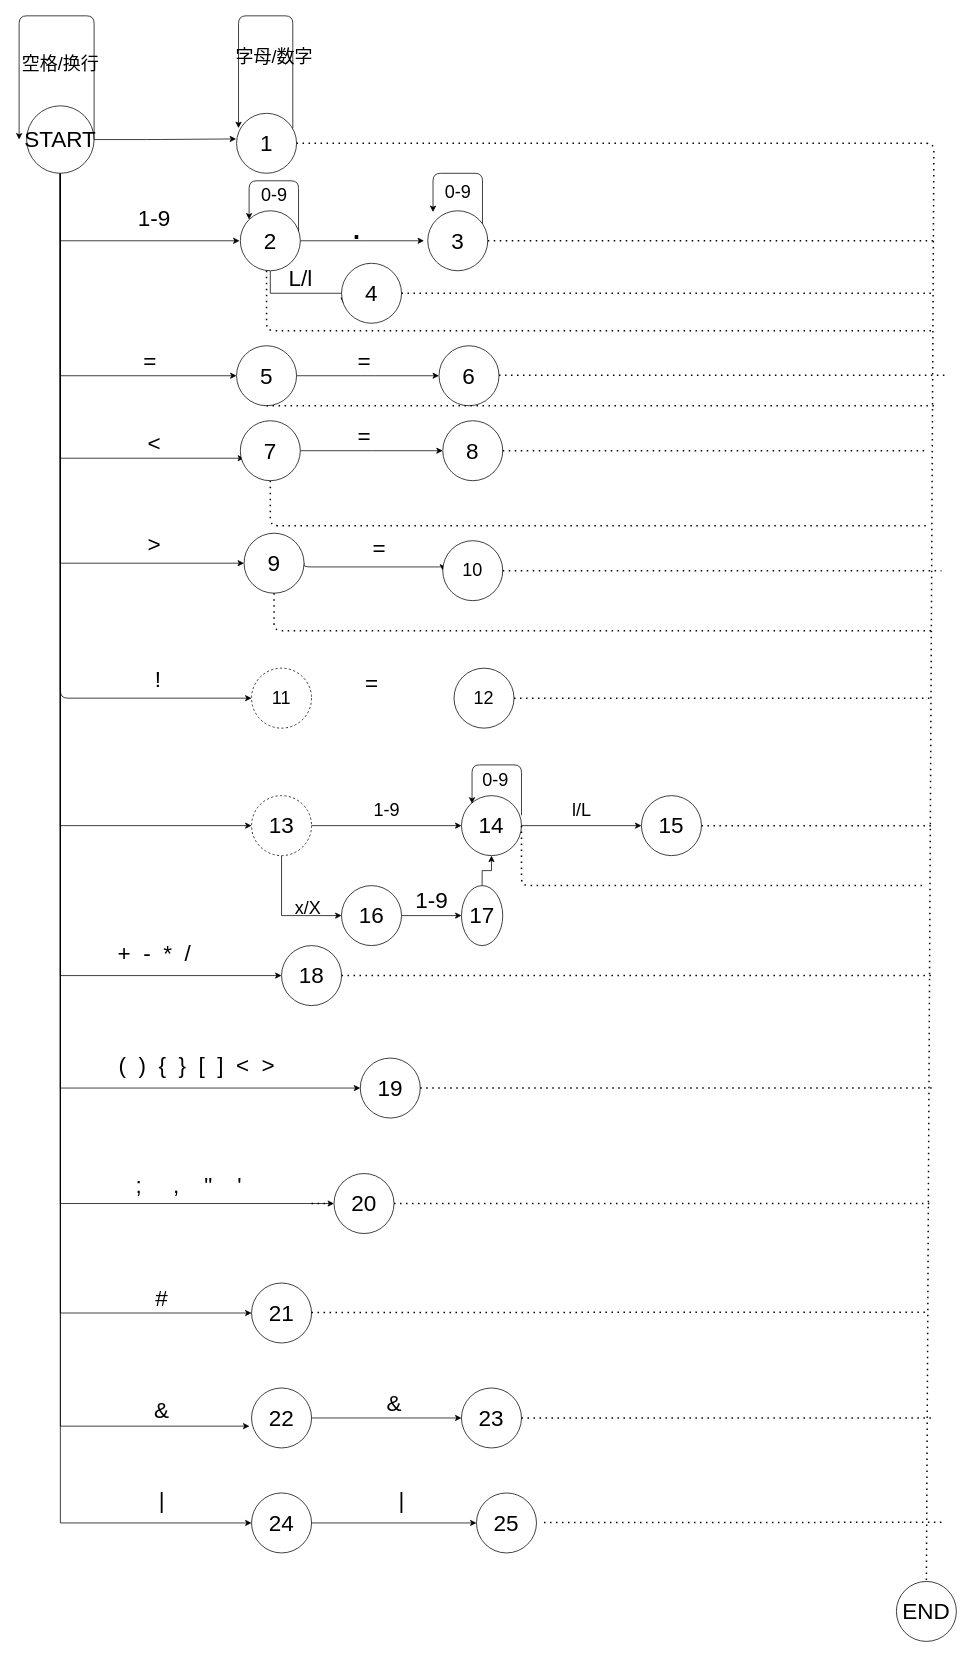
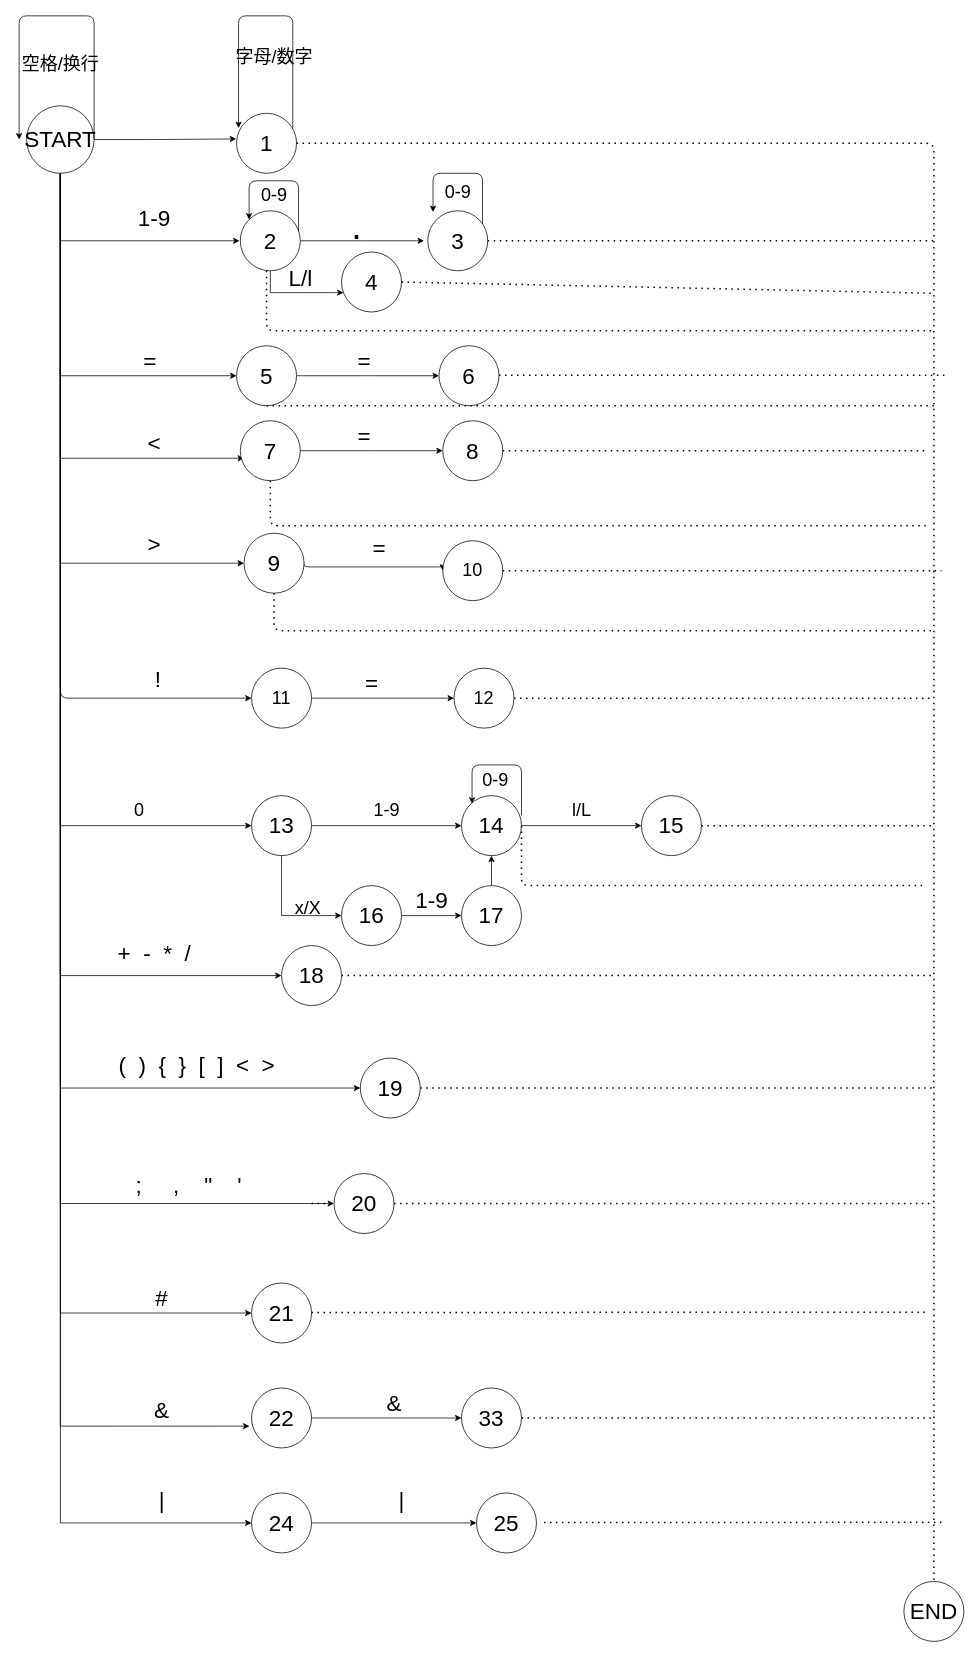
node "4": moved (372, 293) -> (372, 282)
node "11": style dashed -> solid
edge "11" -> "12": added
node "0": added
node "13": style dashed -> solid
node "17": size 41x60 -> 60x60
node "23": label "23" -> "33"
node "END": moved (927, 1611) -> (934, 1611)
